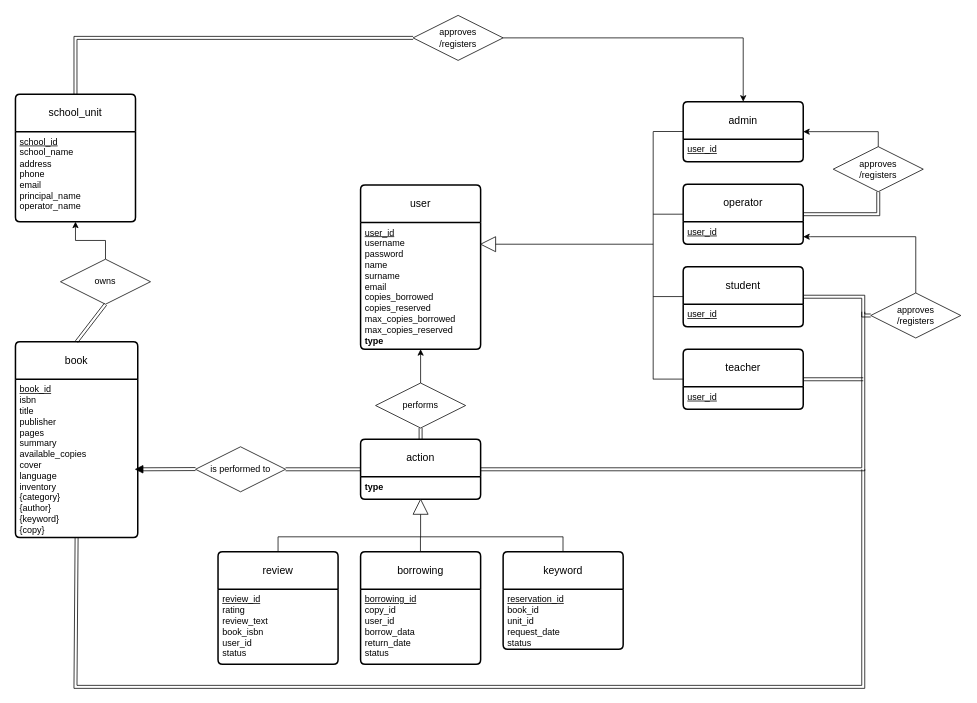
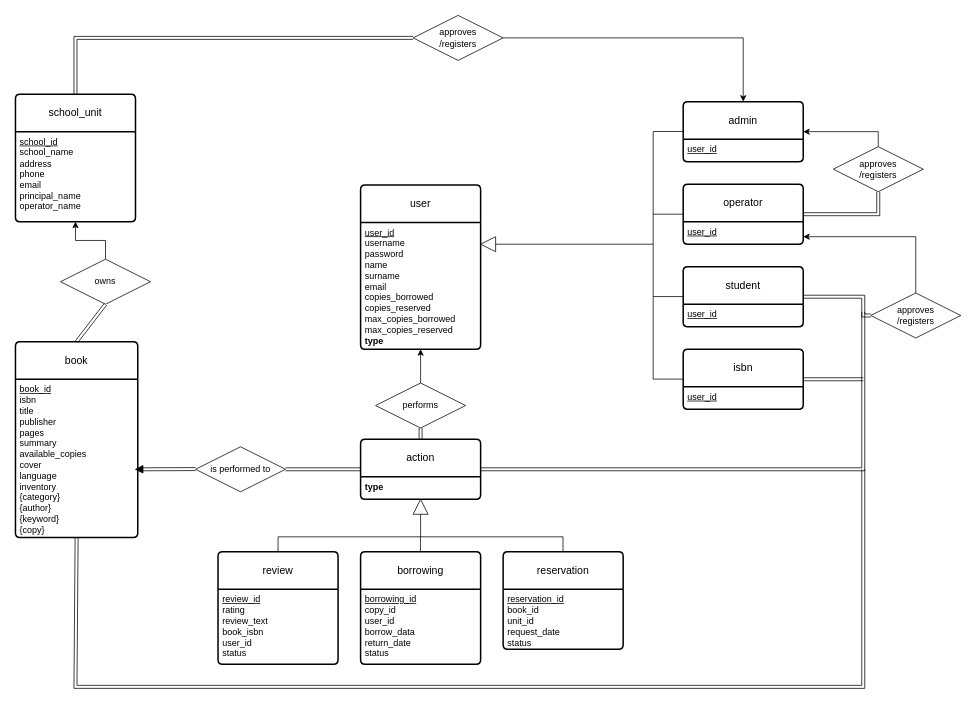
node "teacher": label "teacher" -> "isbn"
node "keyword": label "keyword" -> "reservation"
